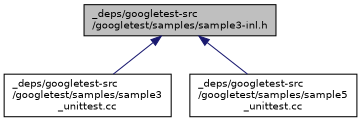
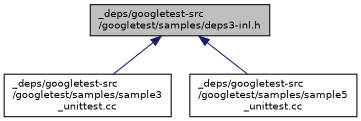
node "_deps/googletest-src /googletest/samples/sample3-inl.h": label "_deps/googletest-src /googletest/samples/sample3-inl.h" -> "_deps/googletest-src /googletest/samples/deps3-inl.h"
